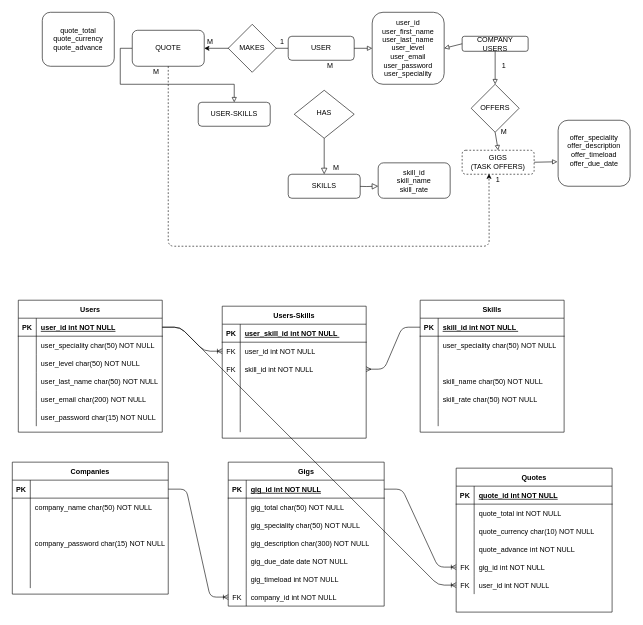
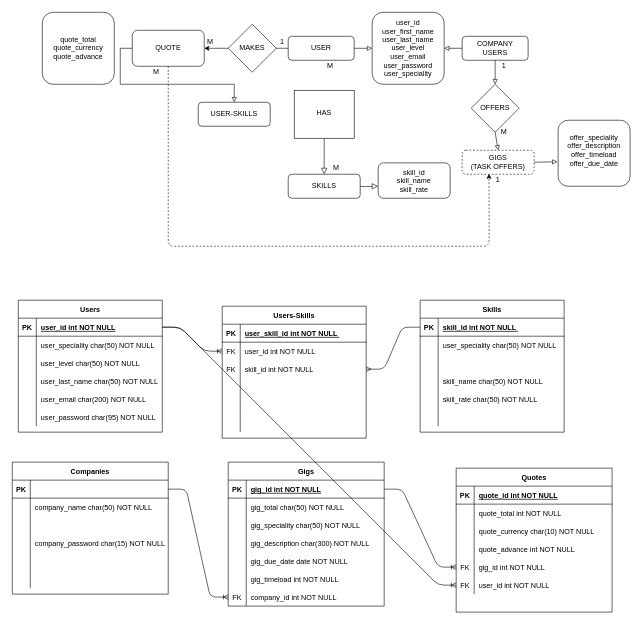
node "quote_total quote_currency quote_advance": size 72x54 -> 72x72
node "COMPANY USERS": size 66x15 -> 66x24
node "HAS": shape diamond -> rectangle
node "user_password char(15) NOT NULL": label "user_password char(15) NOT NULL" -> "user_password char(95) NOT NULL"
